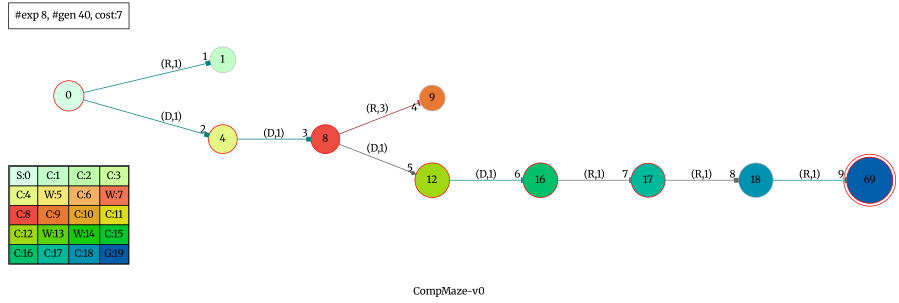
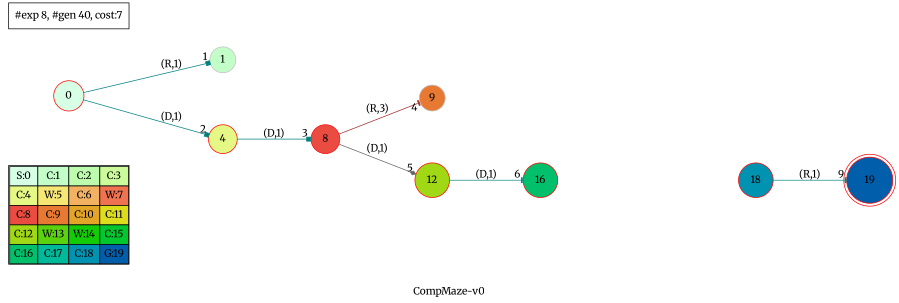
node "17": removed
node "18": color grey -> red
node "69": label "69" -> "19"
